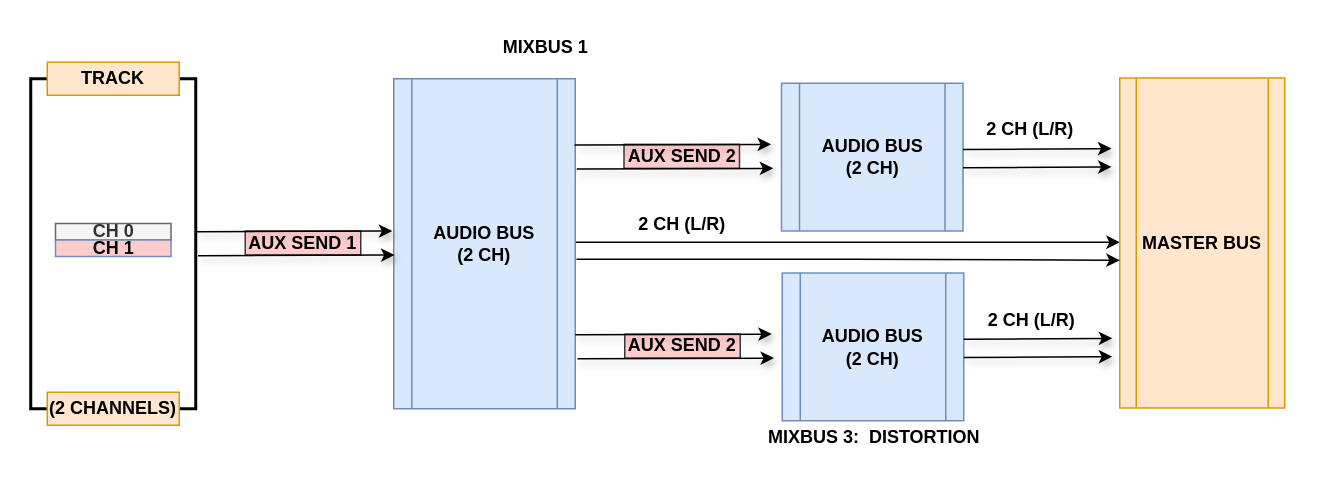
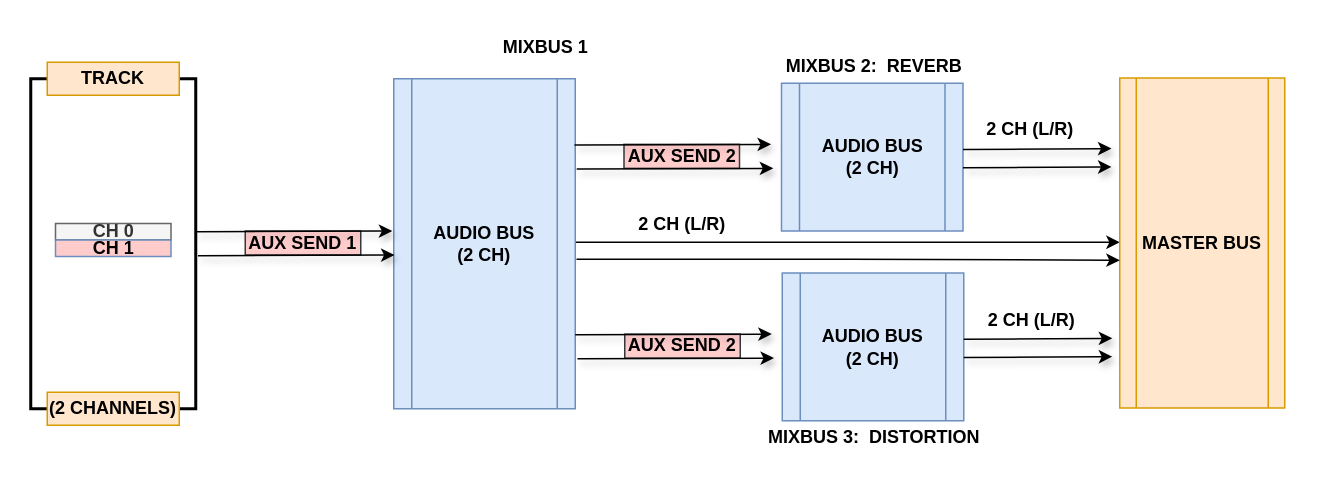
node "MIXBUS 2: REVERB": added
